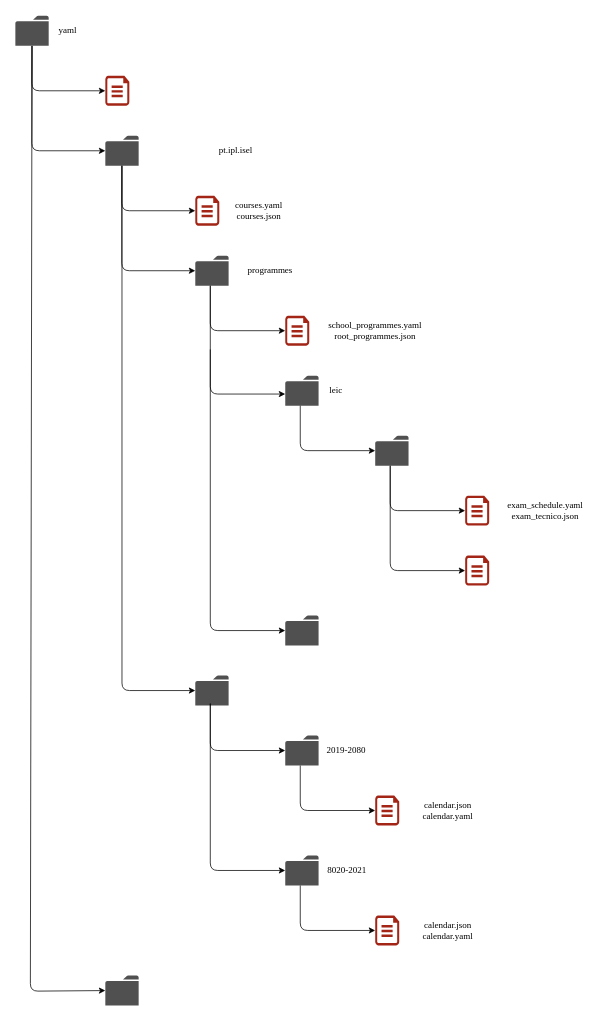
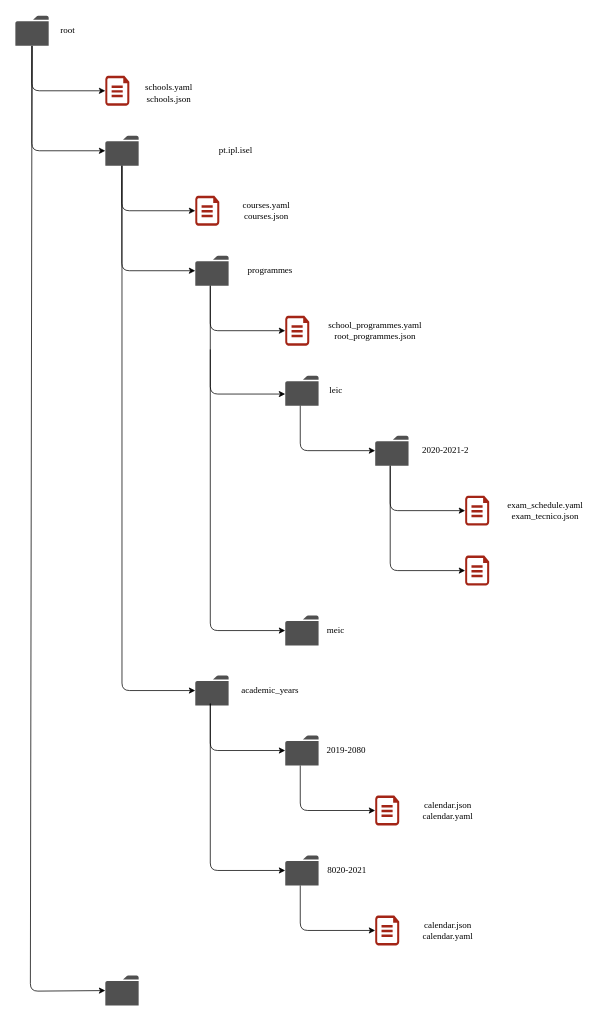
node "yaml": label "yaml" -> "root"
node "schools.yaml schools.json": added
node "courses.yaml courses.json": moved (259, 210) -> (267, 210)
node "2020-2021-2": added
node "meic": added
node "academic_years": added
